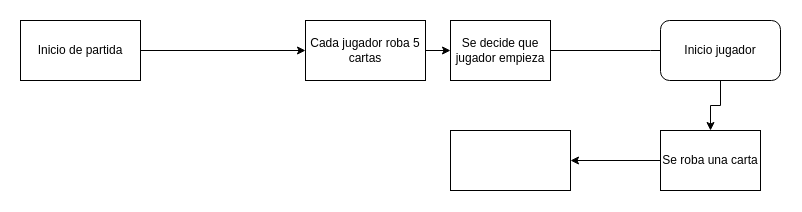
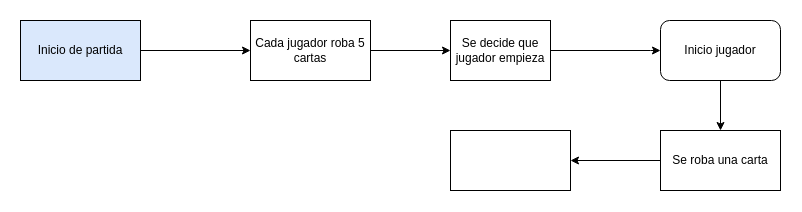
node "Inicio de partida": fillcolor #ffffff -> #dae8fc
node "Cada jugador roba 5 cartas": moved (366, 51) -> (311, 51)
edge "Se decide que jugador empieza" -- "Inicio jugador": arrowhead none -> classic
node "Se roba una carta": size 100x60 -> 120x60
